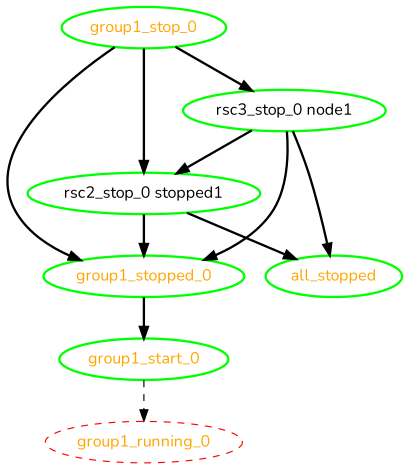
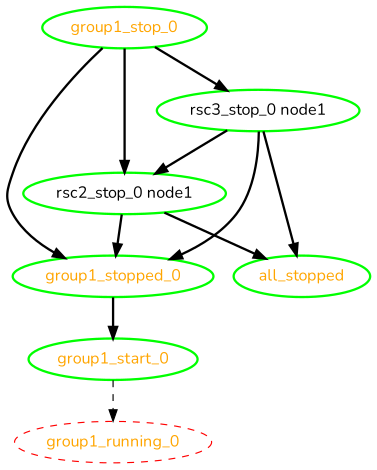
node "rsc2_stop_0 stopped1": label "rsc2_stop_0 stopped1" -> "rsc2_stop_0 node1"
